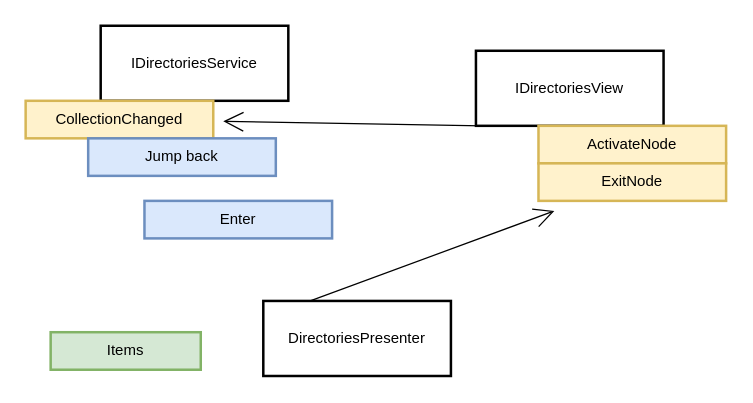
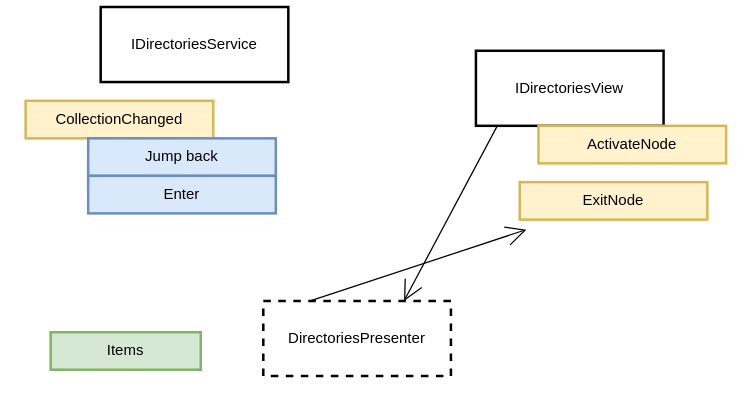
node "IDirectoriesService": moved (194, 63) -> (194, 44)
edge "IDirectoriesView" -> "CollectionChanged": now "IDirectoriesView" -> "DirectoriesPresenter"
node "ExitNode": moved (632, 182) -> (613, 201)
node "Enter": moved (238, 219) -> (182, 194)
node "DirectoriesPresenter": style solid -> dashed
